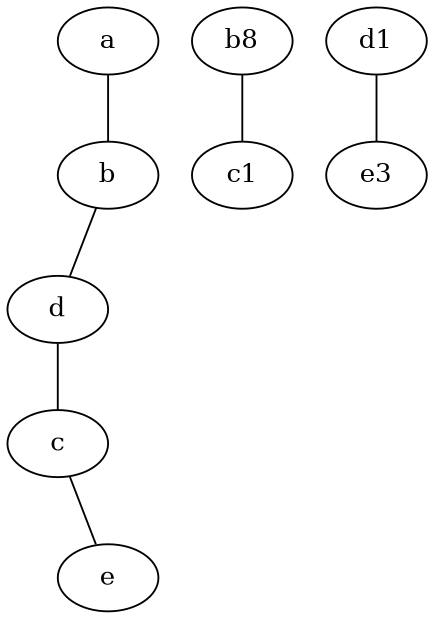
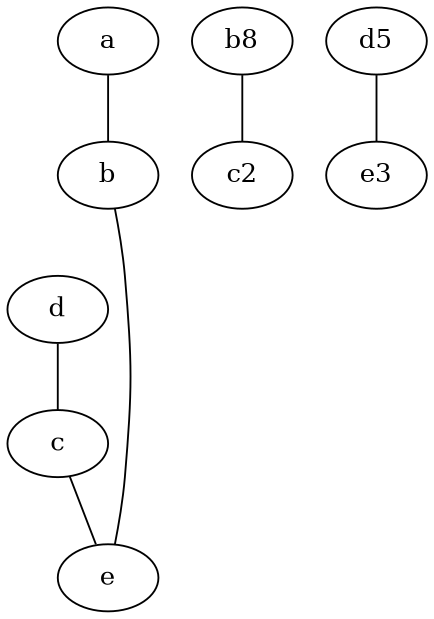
node "d1": label "d1" -> "d5"
node "c1": label "c1" -> "c2"
edge "b" -- "d": now "b" -- "e"
